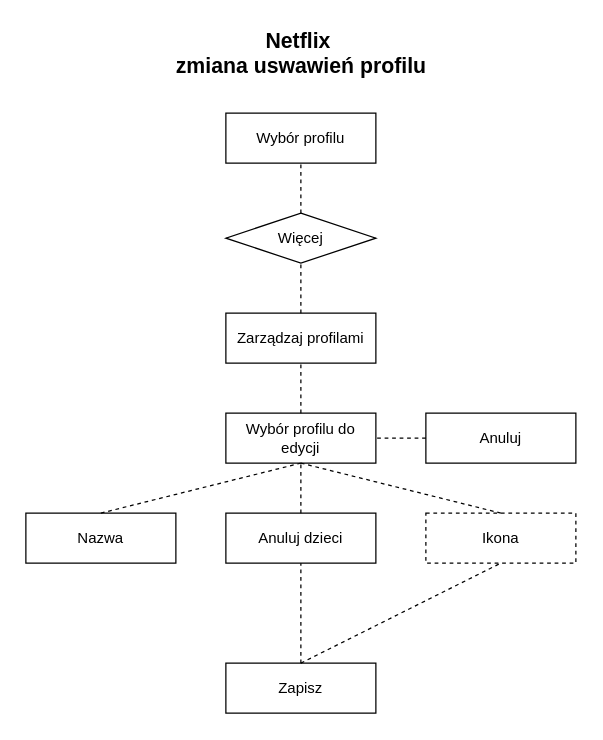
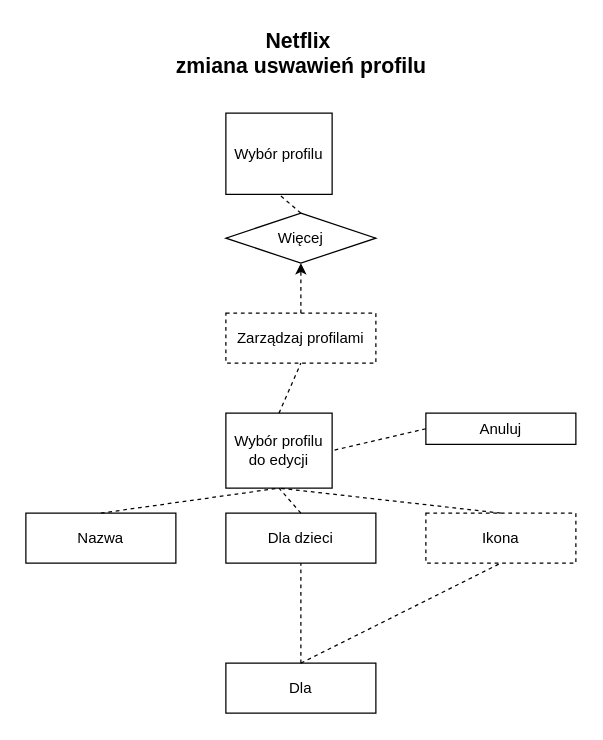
node "Wybór profilu": size 150x50 -> 106x81
edge "Więcej" -- "Zarządzaj profilami": arrowhead none -> classic
node "Zarządzaj profilami": style solid -> dashed
node "Wybór profilu do edycji": size 150x50 -> 106x75
node "Anuluj": size 150x50 -> 150x31
node "Anuluj dzieci": label "Anuluj dzieci" -> "Dla dzieci"
node "Zapisz": label "Zapisz" -> "Dla"
